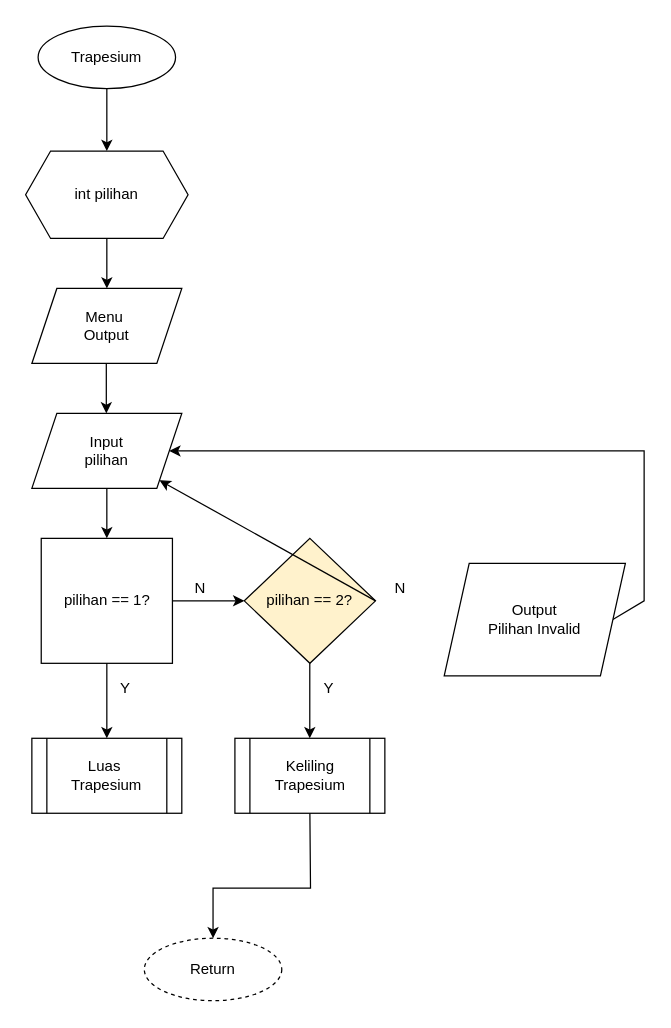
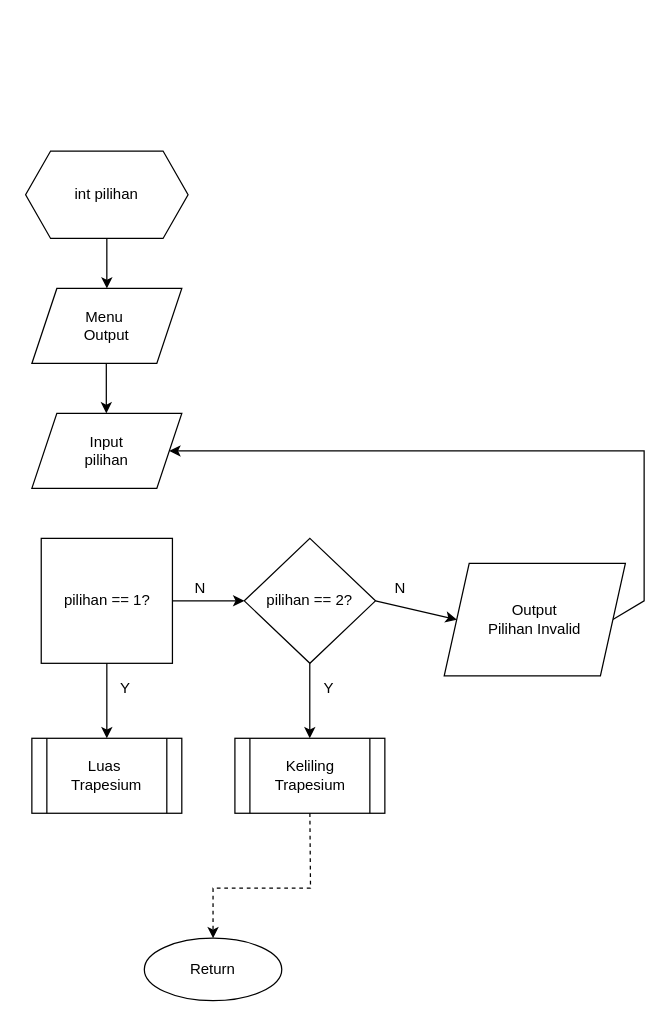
node "Trapesium": removed
edge "Trapesium" -> "int pilihan": removed
edge "Input pilihan" -> "pilihan == 1?": removed
edge "pilihan == 2?" -> "Input pilihan": now "pilihan == 2?" -> "Output Pilihan Invalid"
node "pilihan == 2?": fillcolor #fff2cc -> #ffffff
edge "Keliling Trapesium" -> "Return": style solid -> dashed
node "Return": style dashed -> solid
